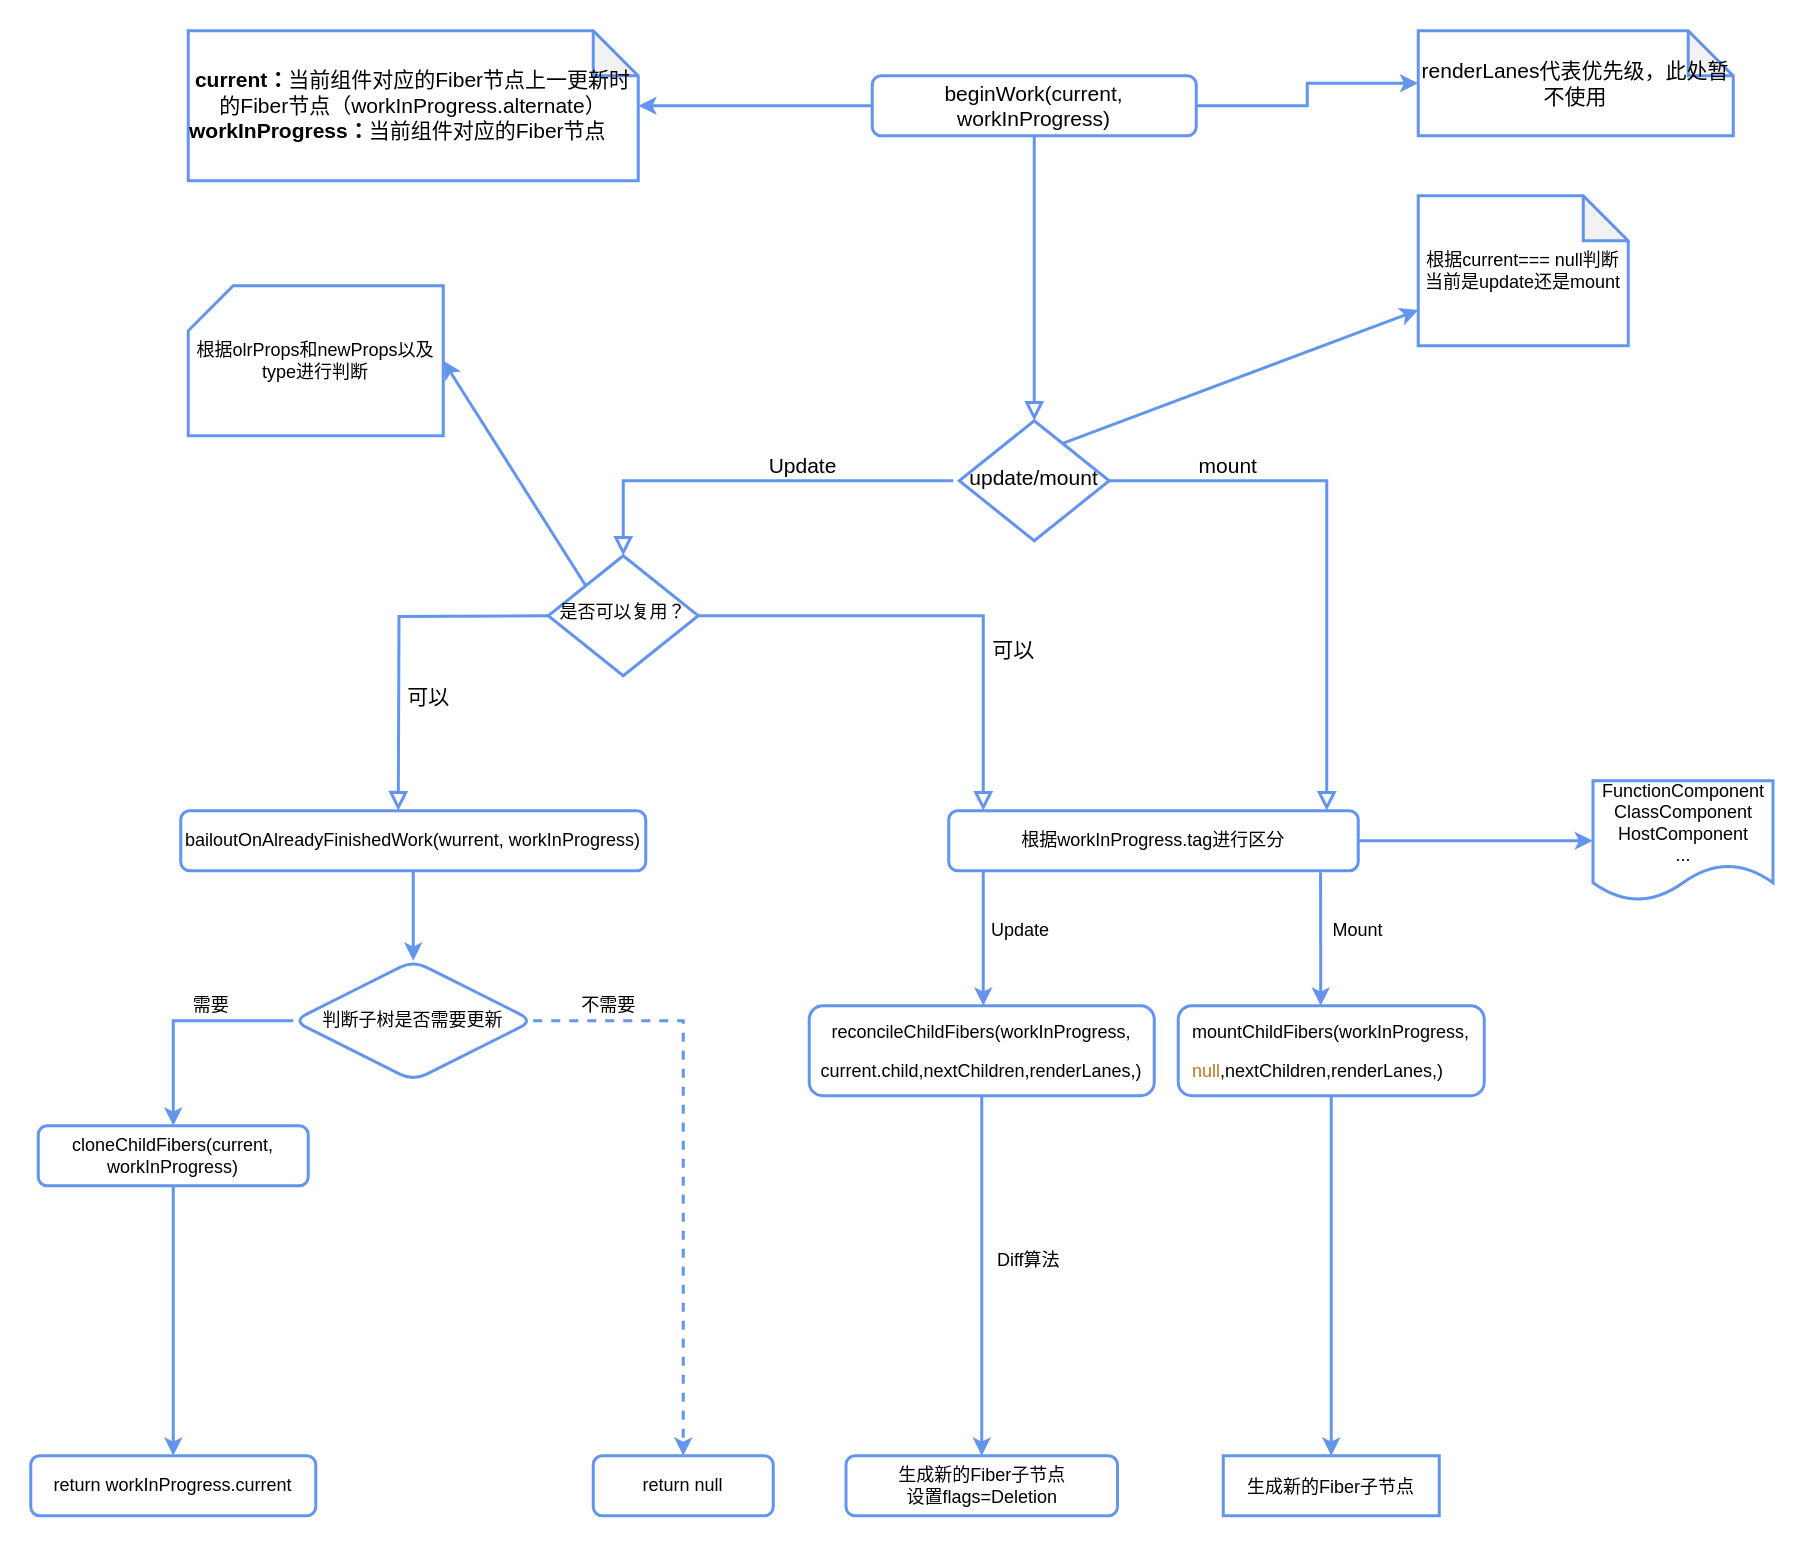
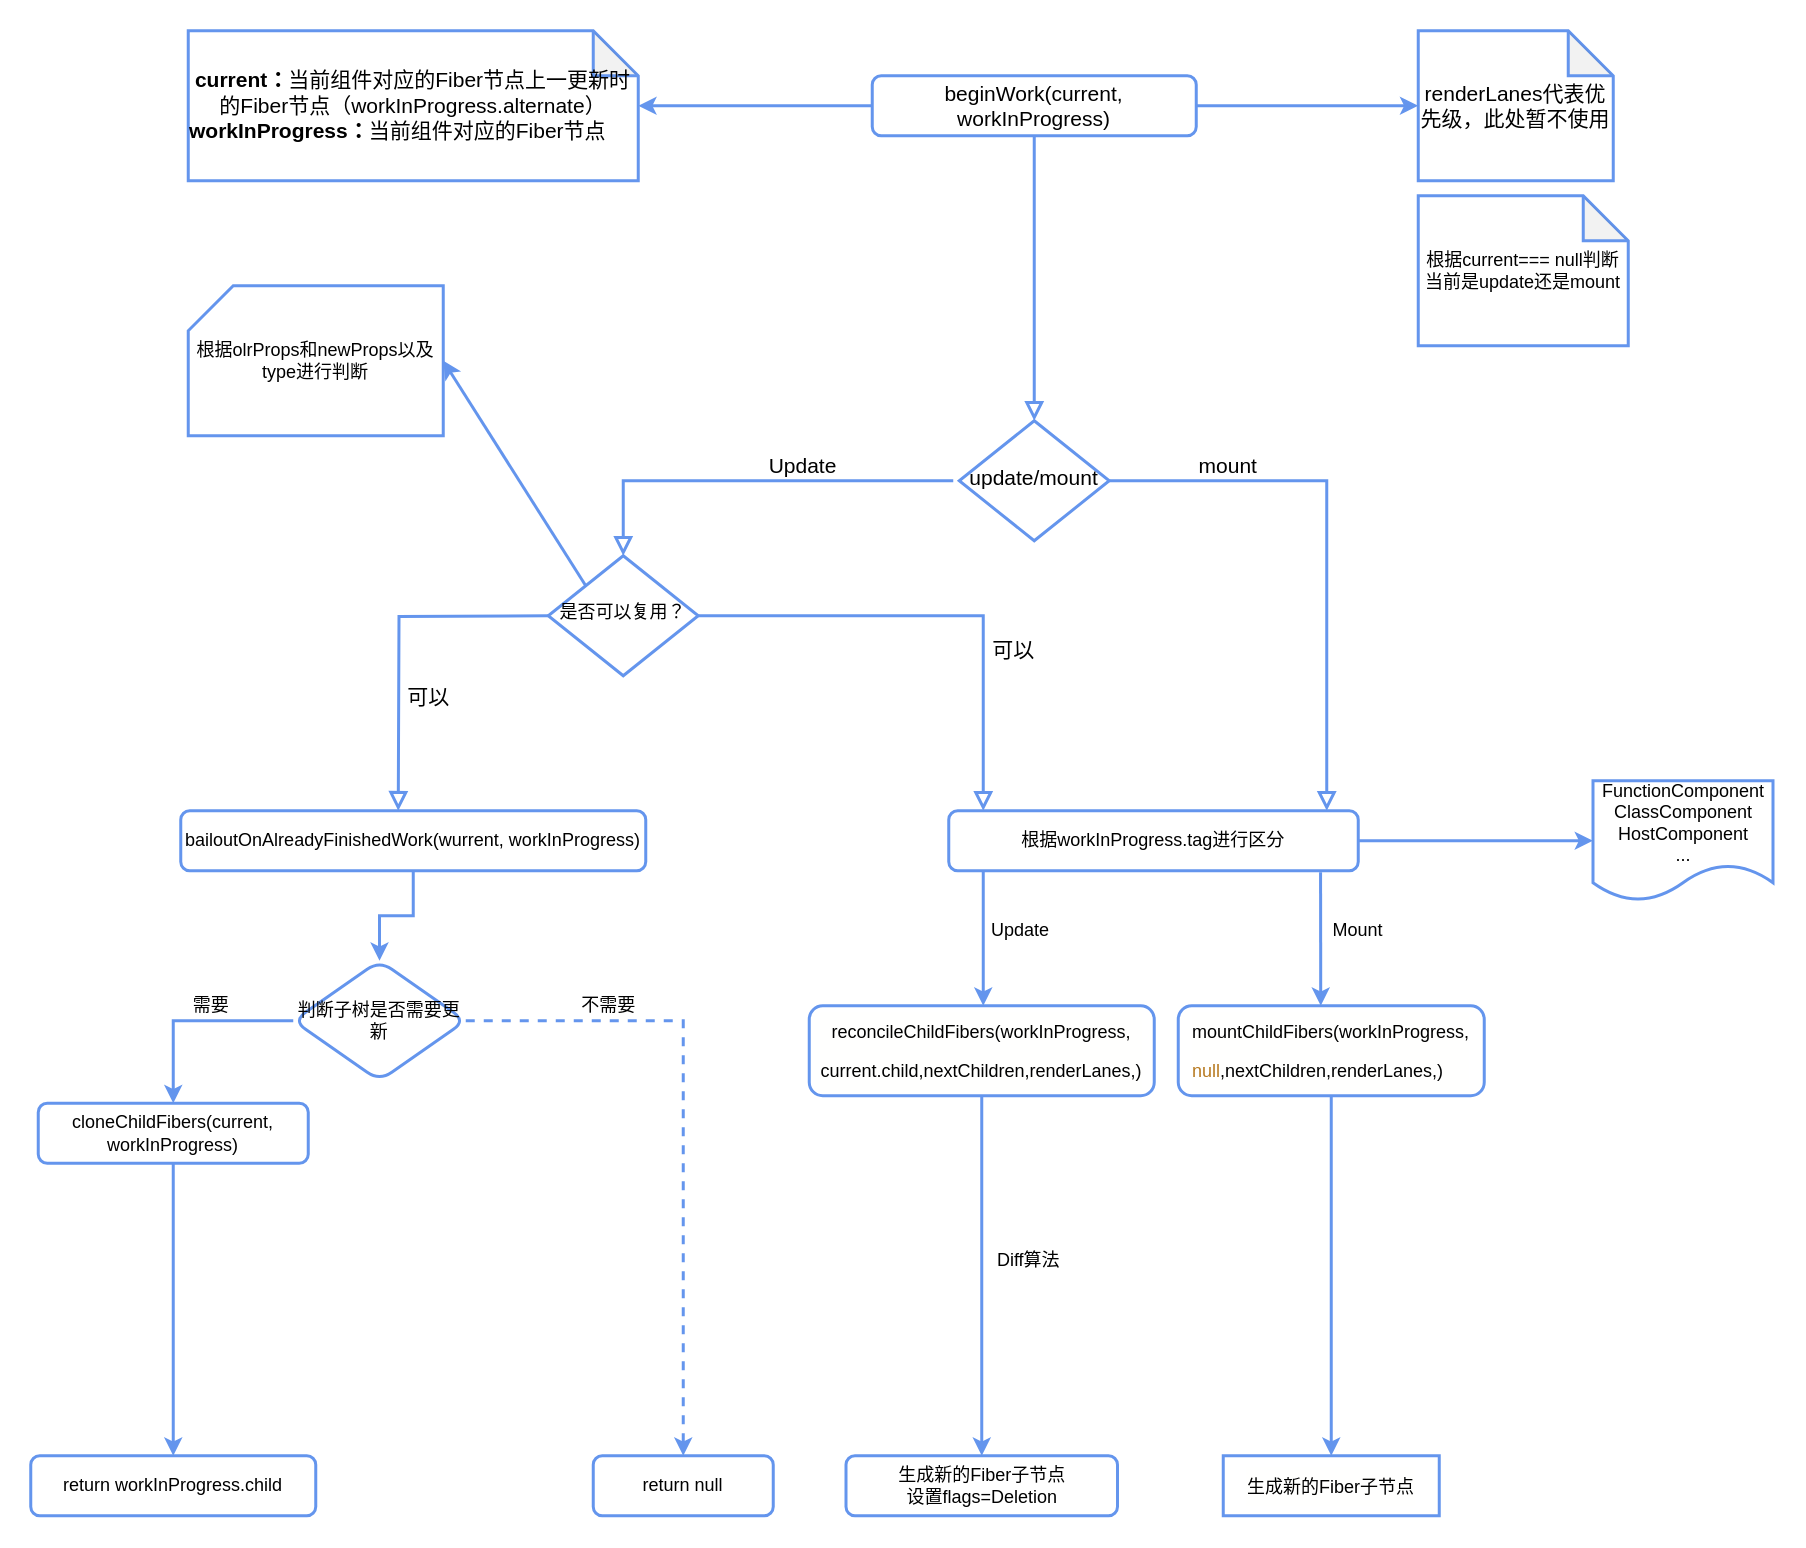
node "renderLanes代表优先级，此处暂不使用": size 315x105 -> 195x150
edge "update/mount" -> "根据current=== null判断当前是update还是mount": removed
node "判断子树是否需要更新": size 240x120 -> 173x120
node "cloneChildFibers(current, workInProgress)": moved (173, 1156) -> (173, 1133)
node "return workInProgress.current": label "return workInProgress.current" -> "return workInProgress.child"
